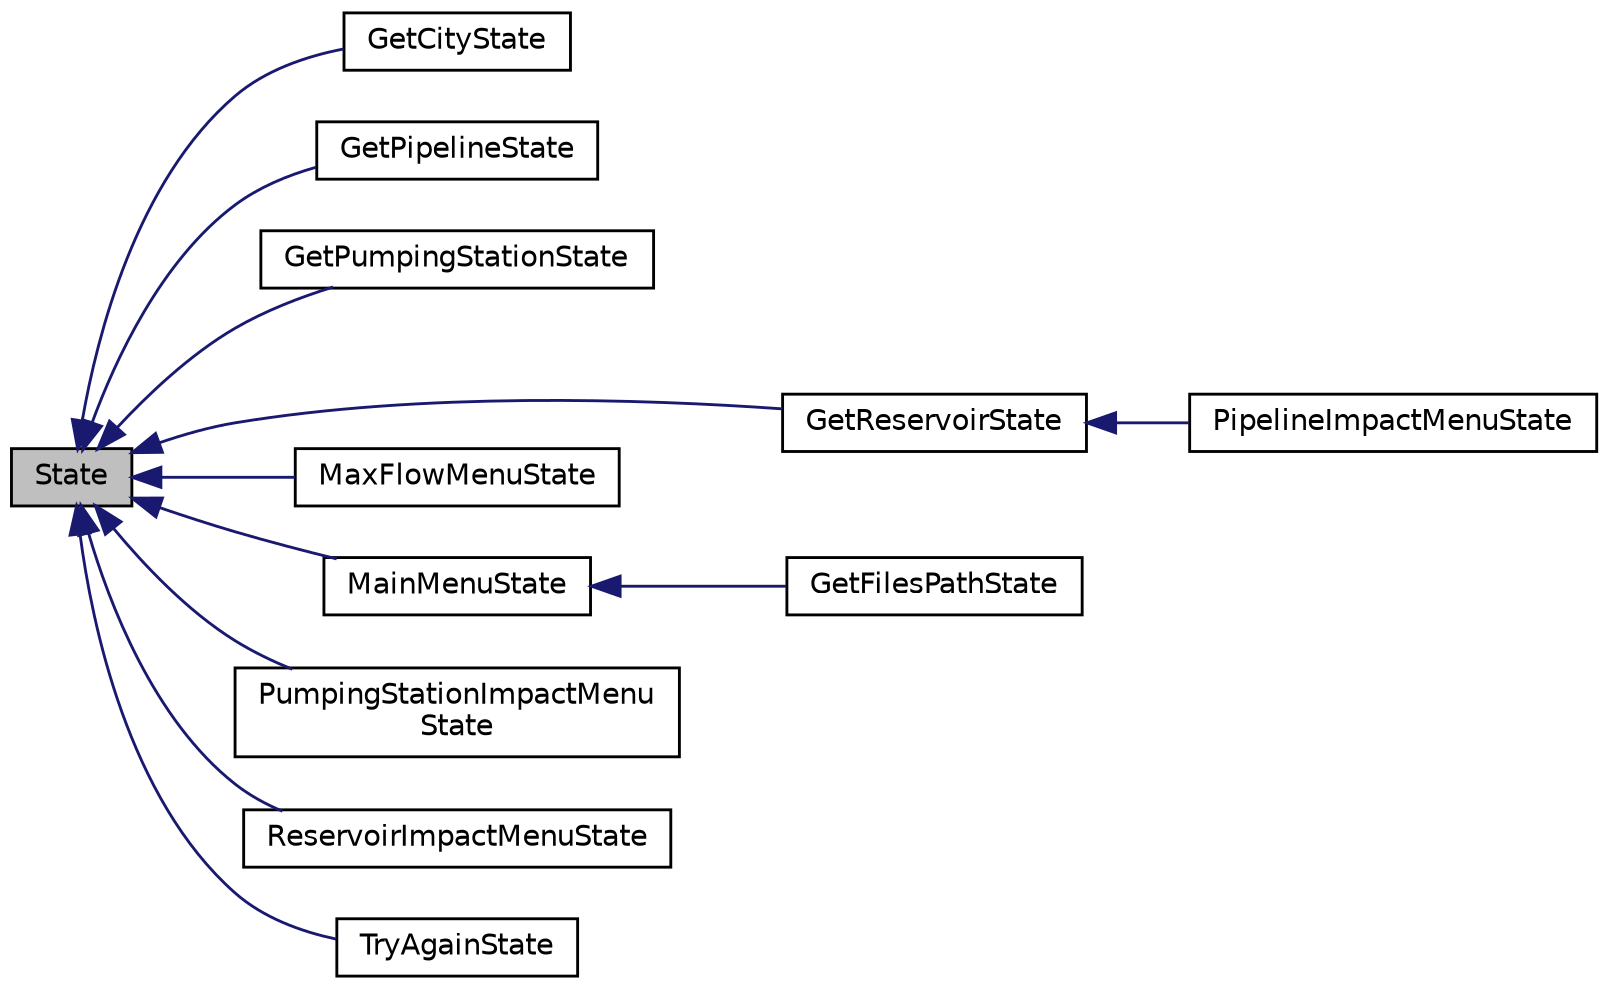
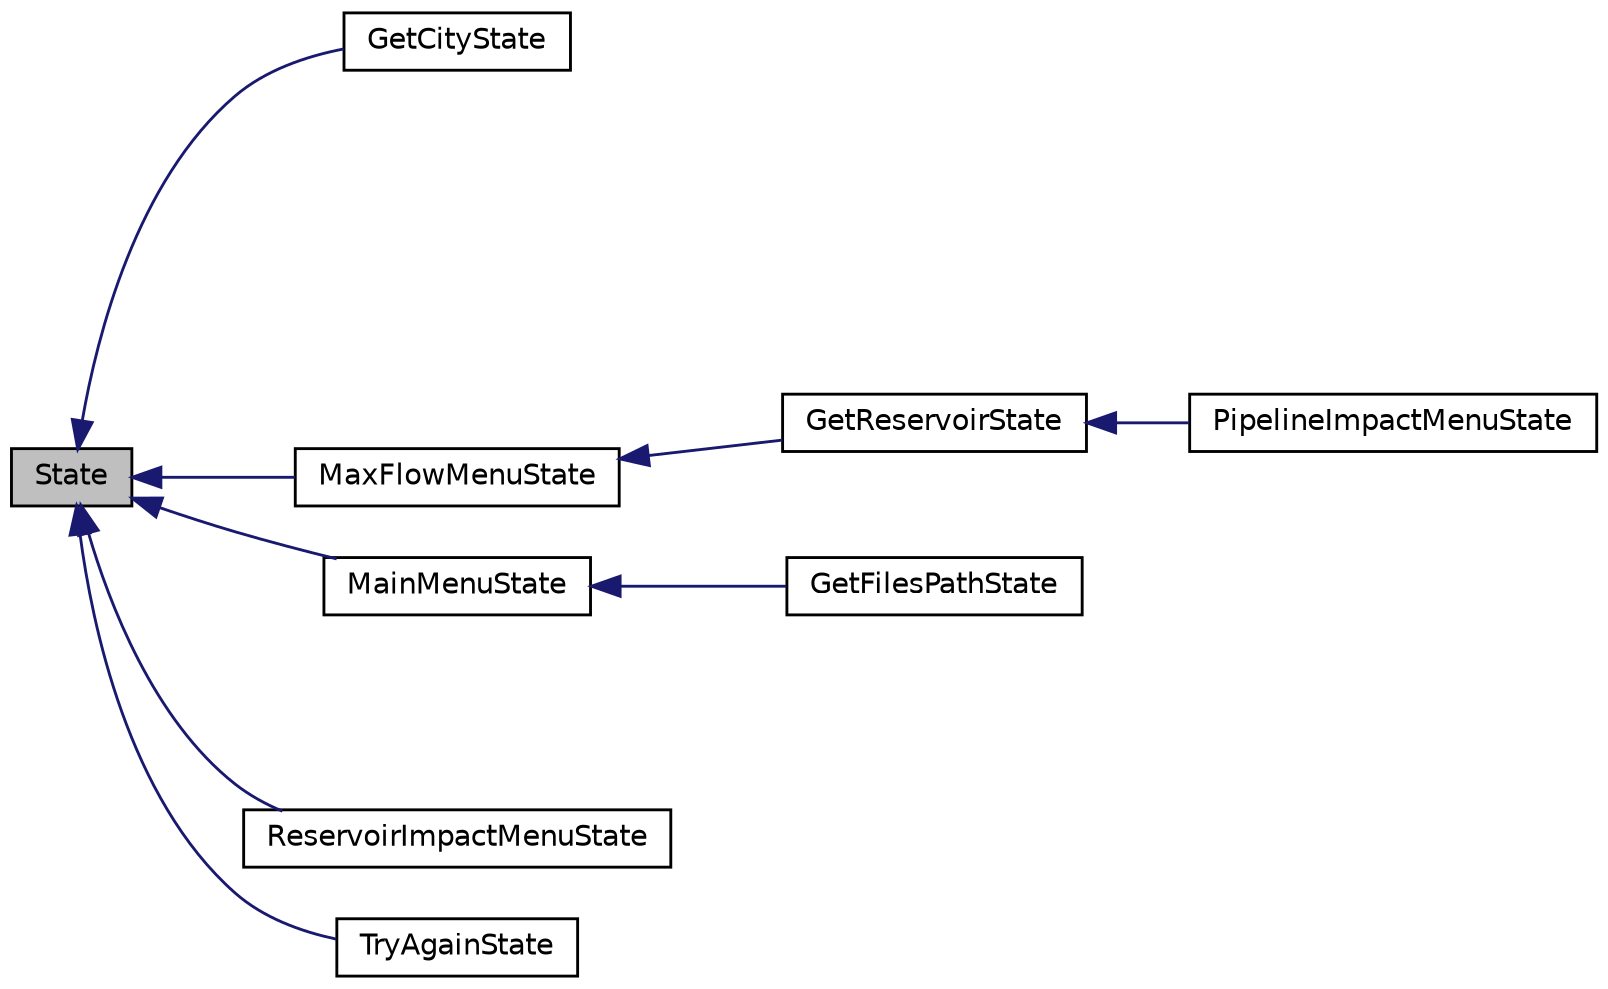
node "GetPipelineState": removed
node "GetPumpingStationState": removed
edge "GetReservoirState" -> "State": now "GetReservoirState" -> "MaxFlowMenuState"
node "PumpingStationImpactMenu State": removed
